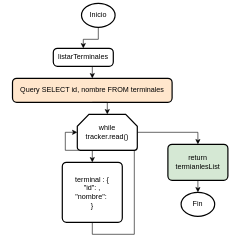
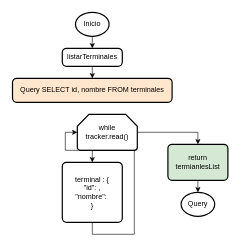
node "Inicio": moved (98, 15) -> (92, 24)
node "listarTerminales": moved (83, 57) -> (92, 57)
edge "Query SELECT id, nombre FROM terminales" -> "while tracker.read()": removed
node "Fin": label "Fin" -> "Query"
